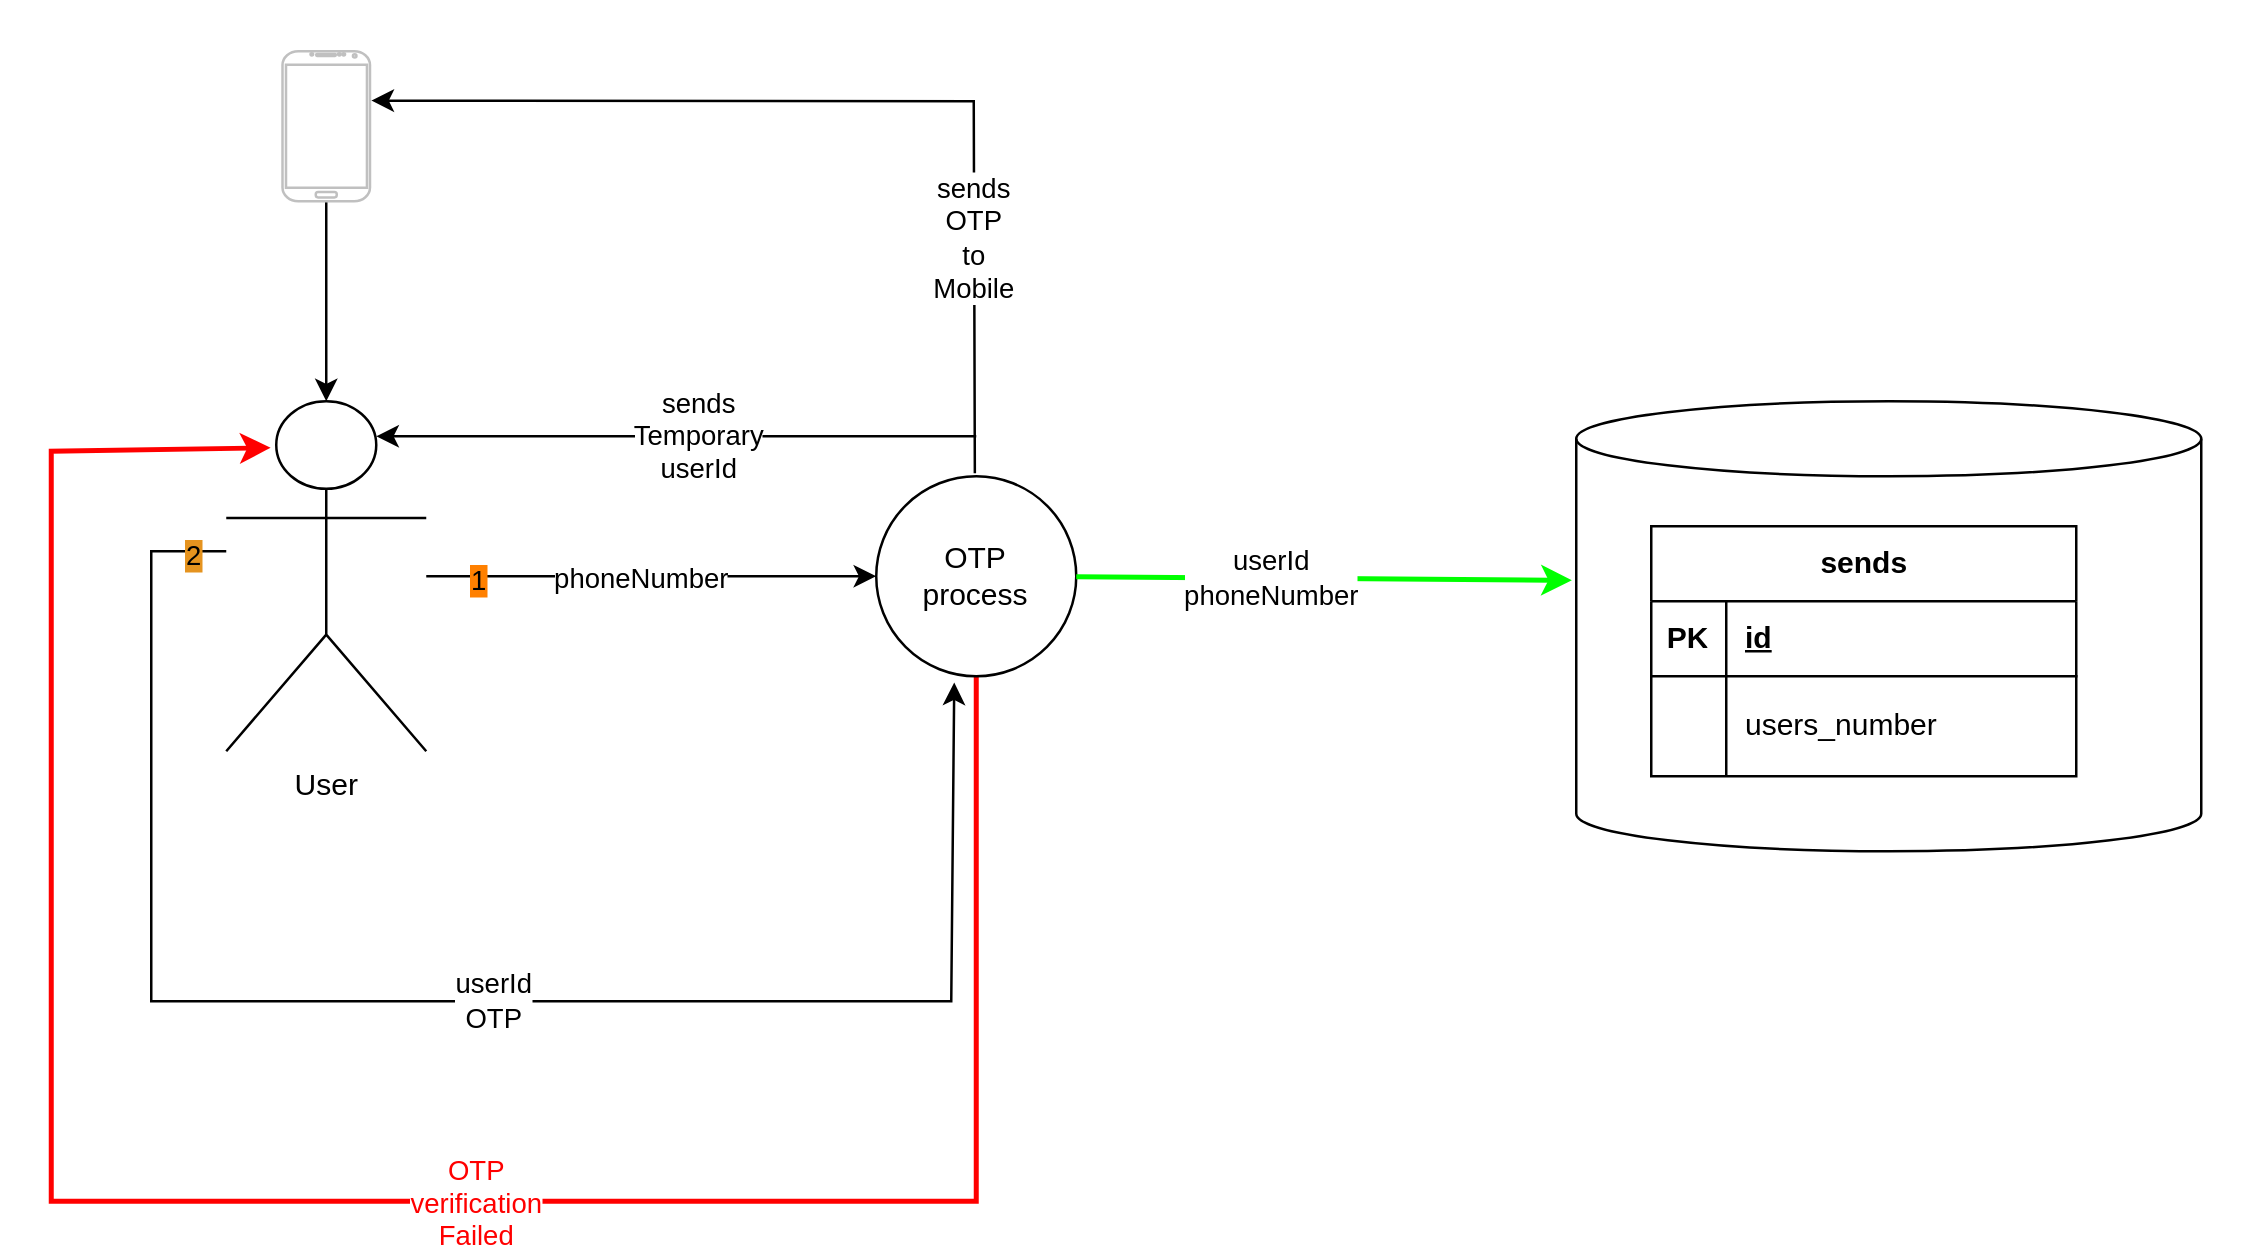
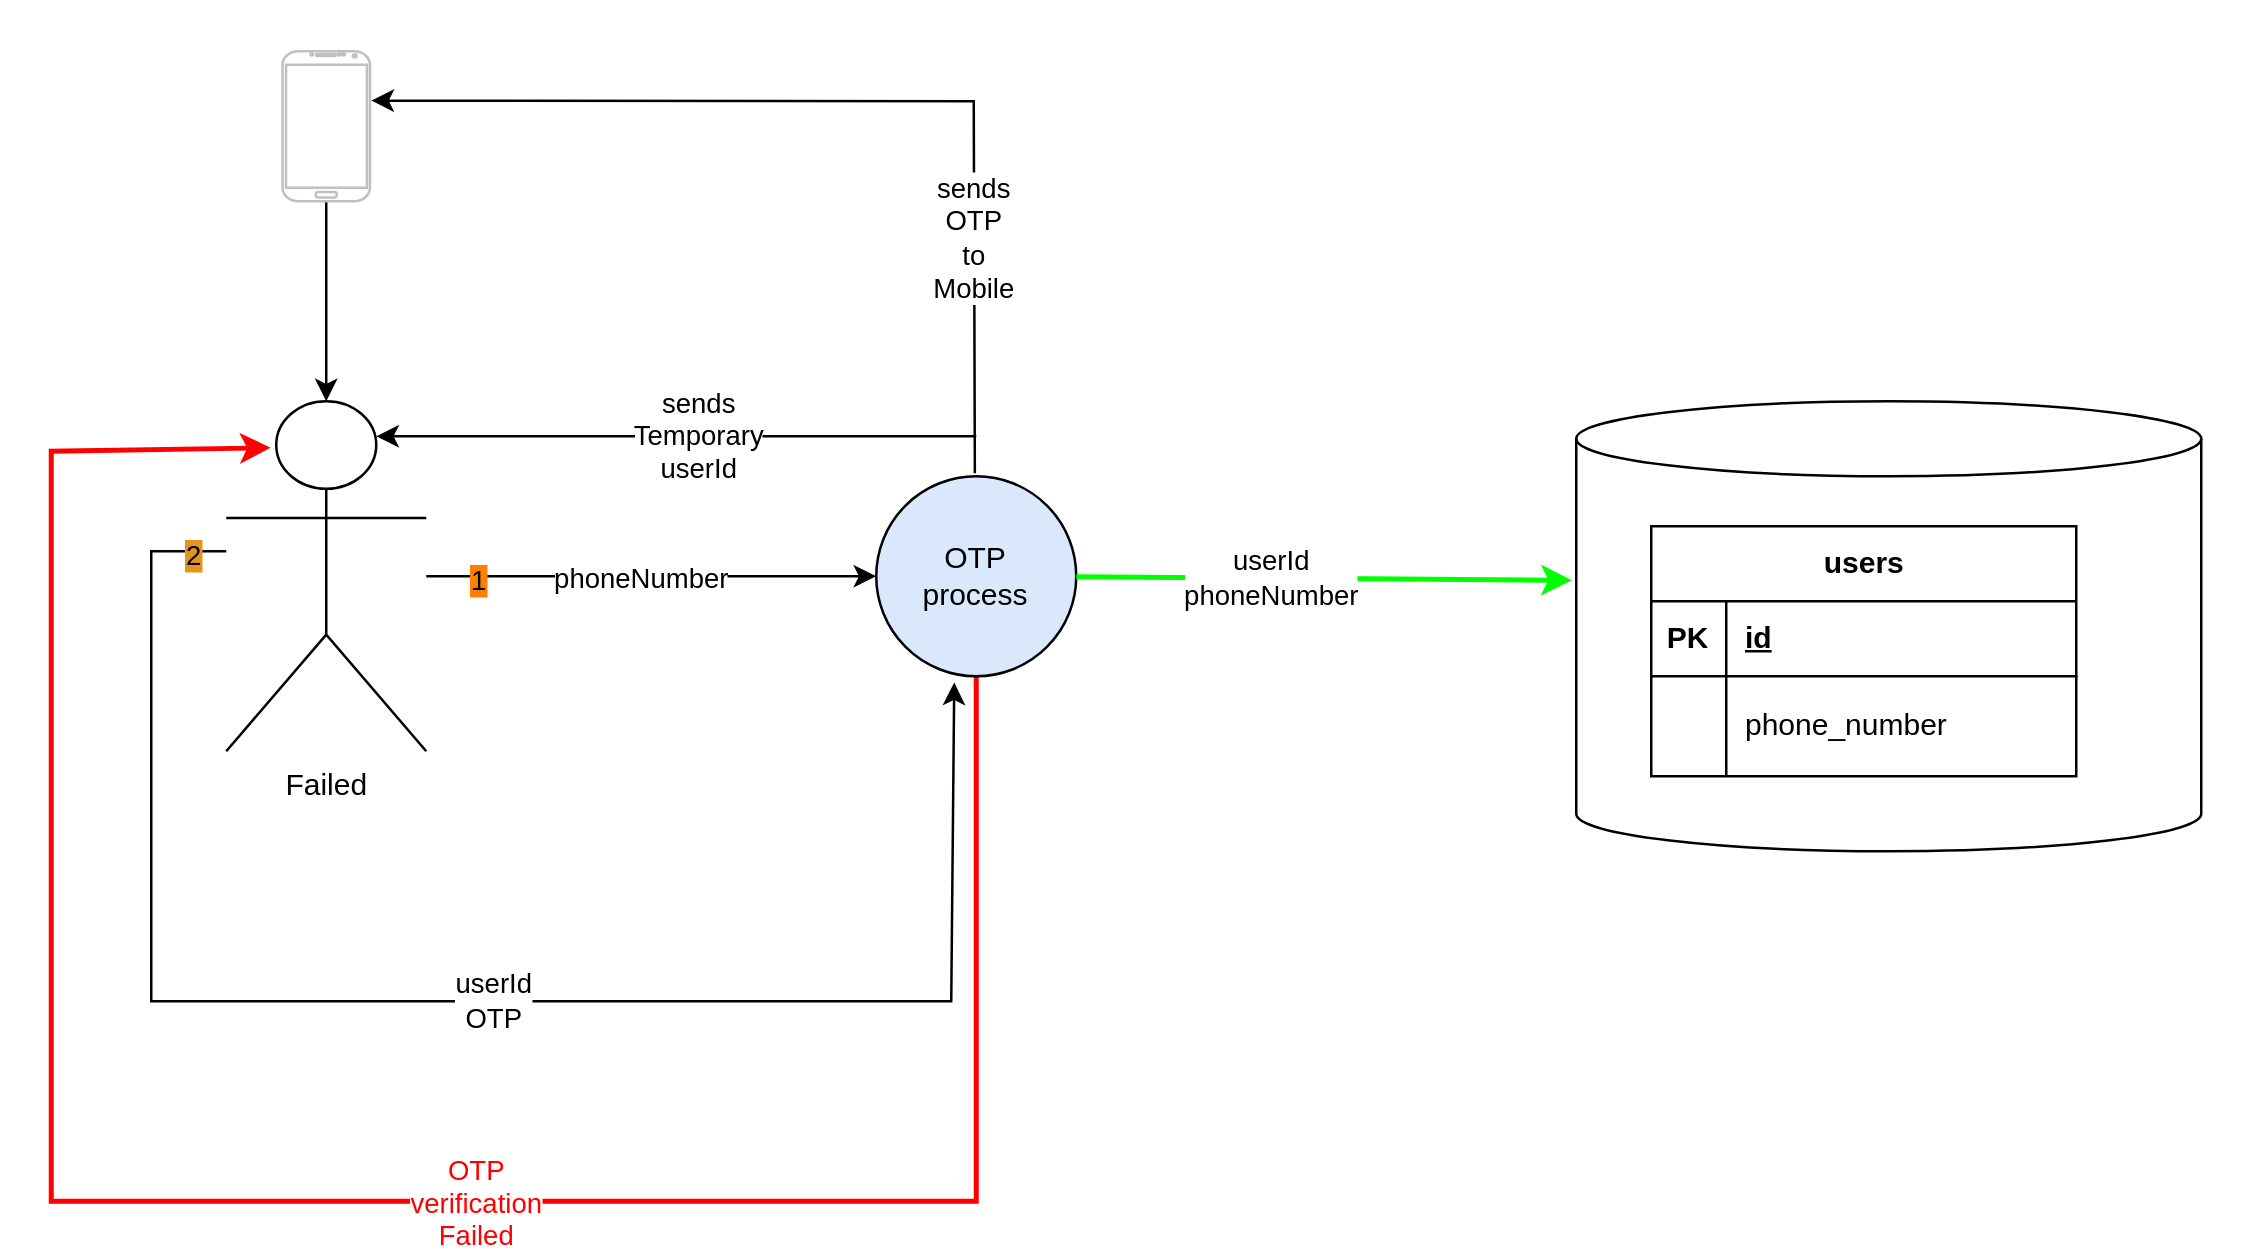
node "sends": label "sends" -> "users"
node "OTP process": fillcolor #ffffff -> #dae8fc
node "users_number": label "users_number" -> "phone_number"
node "User": label "User" -> "Failed"
